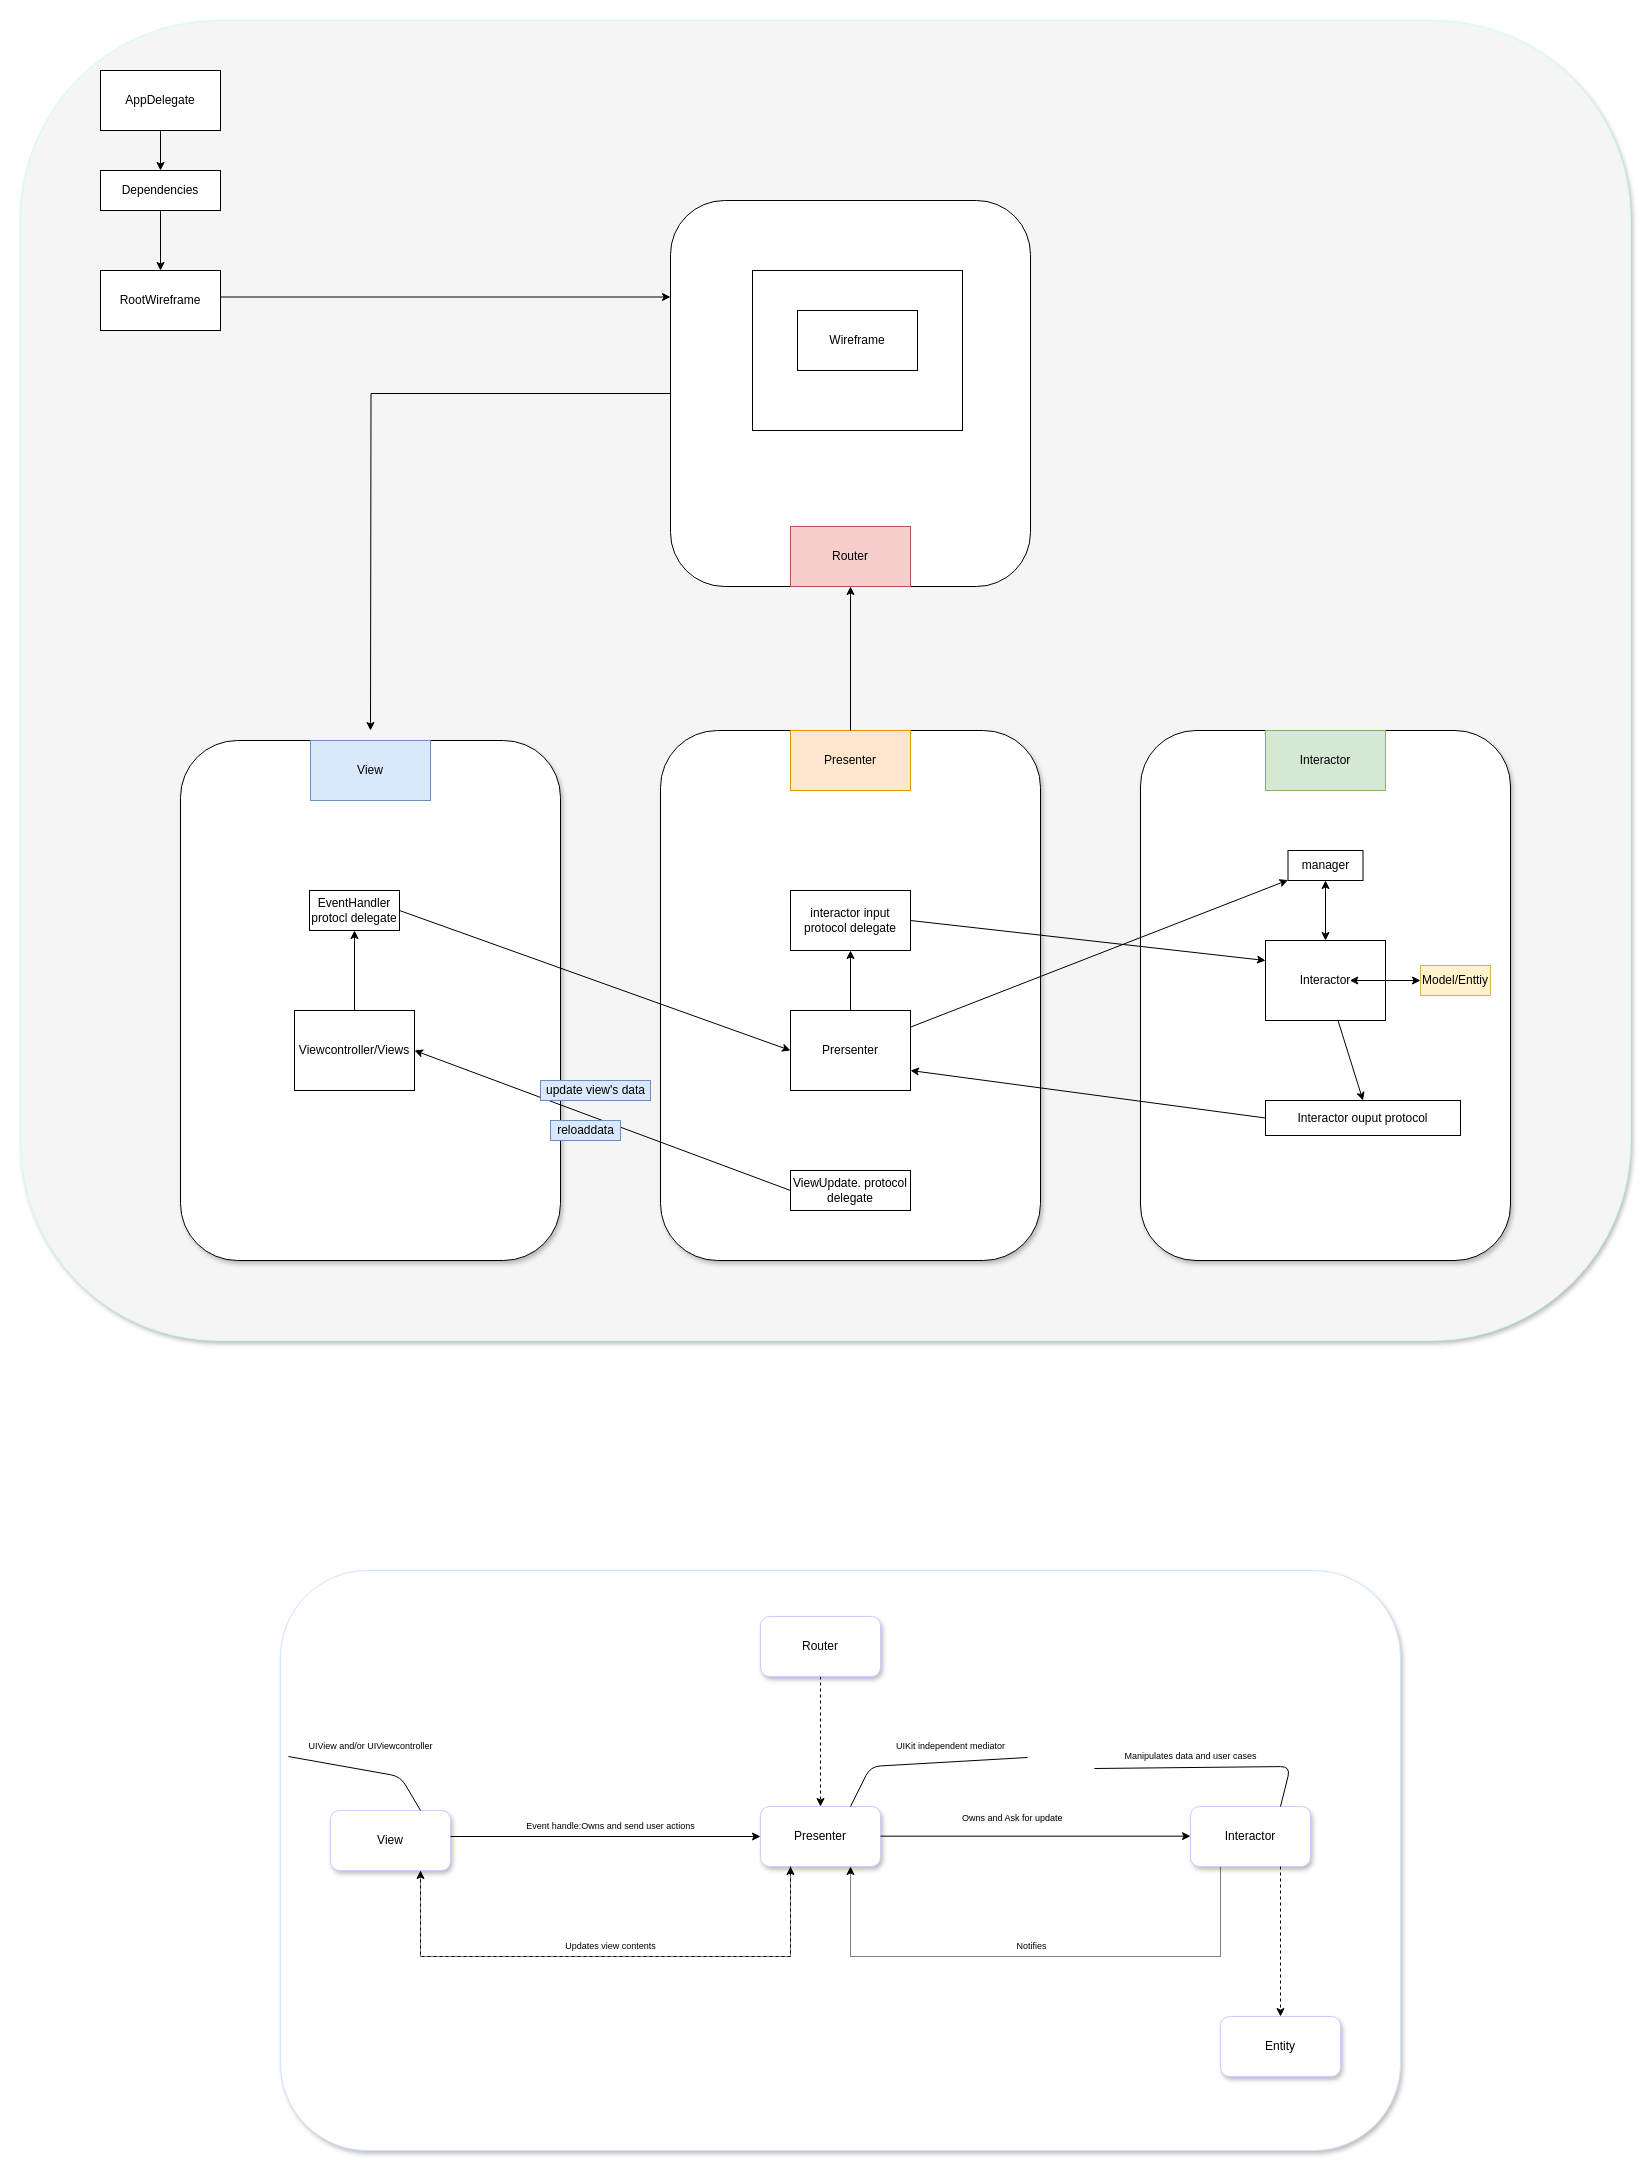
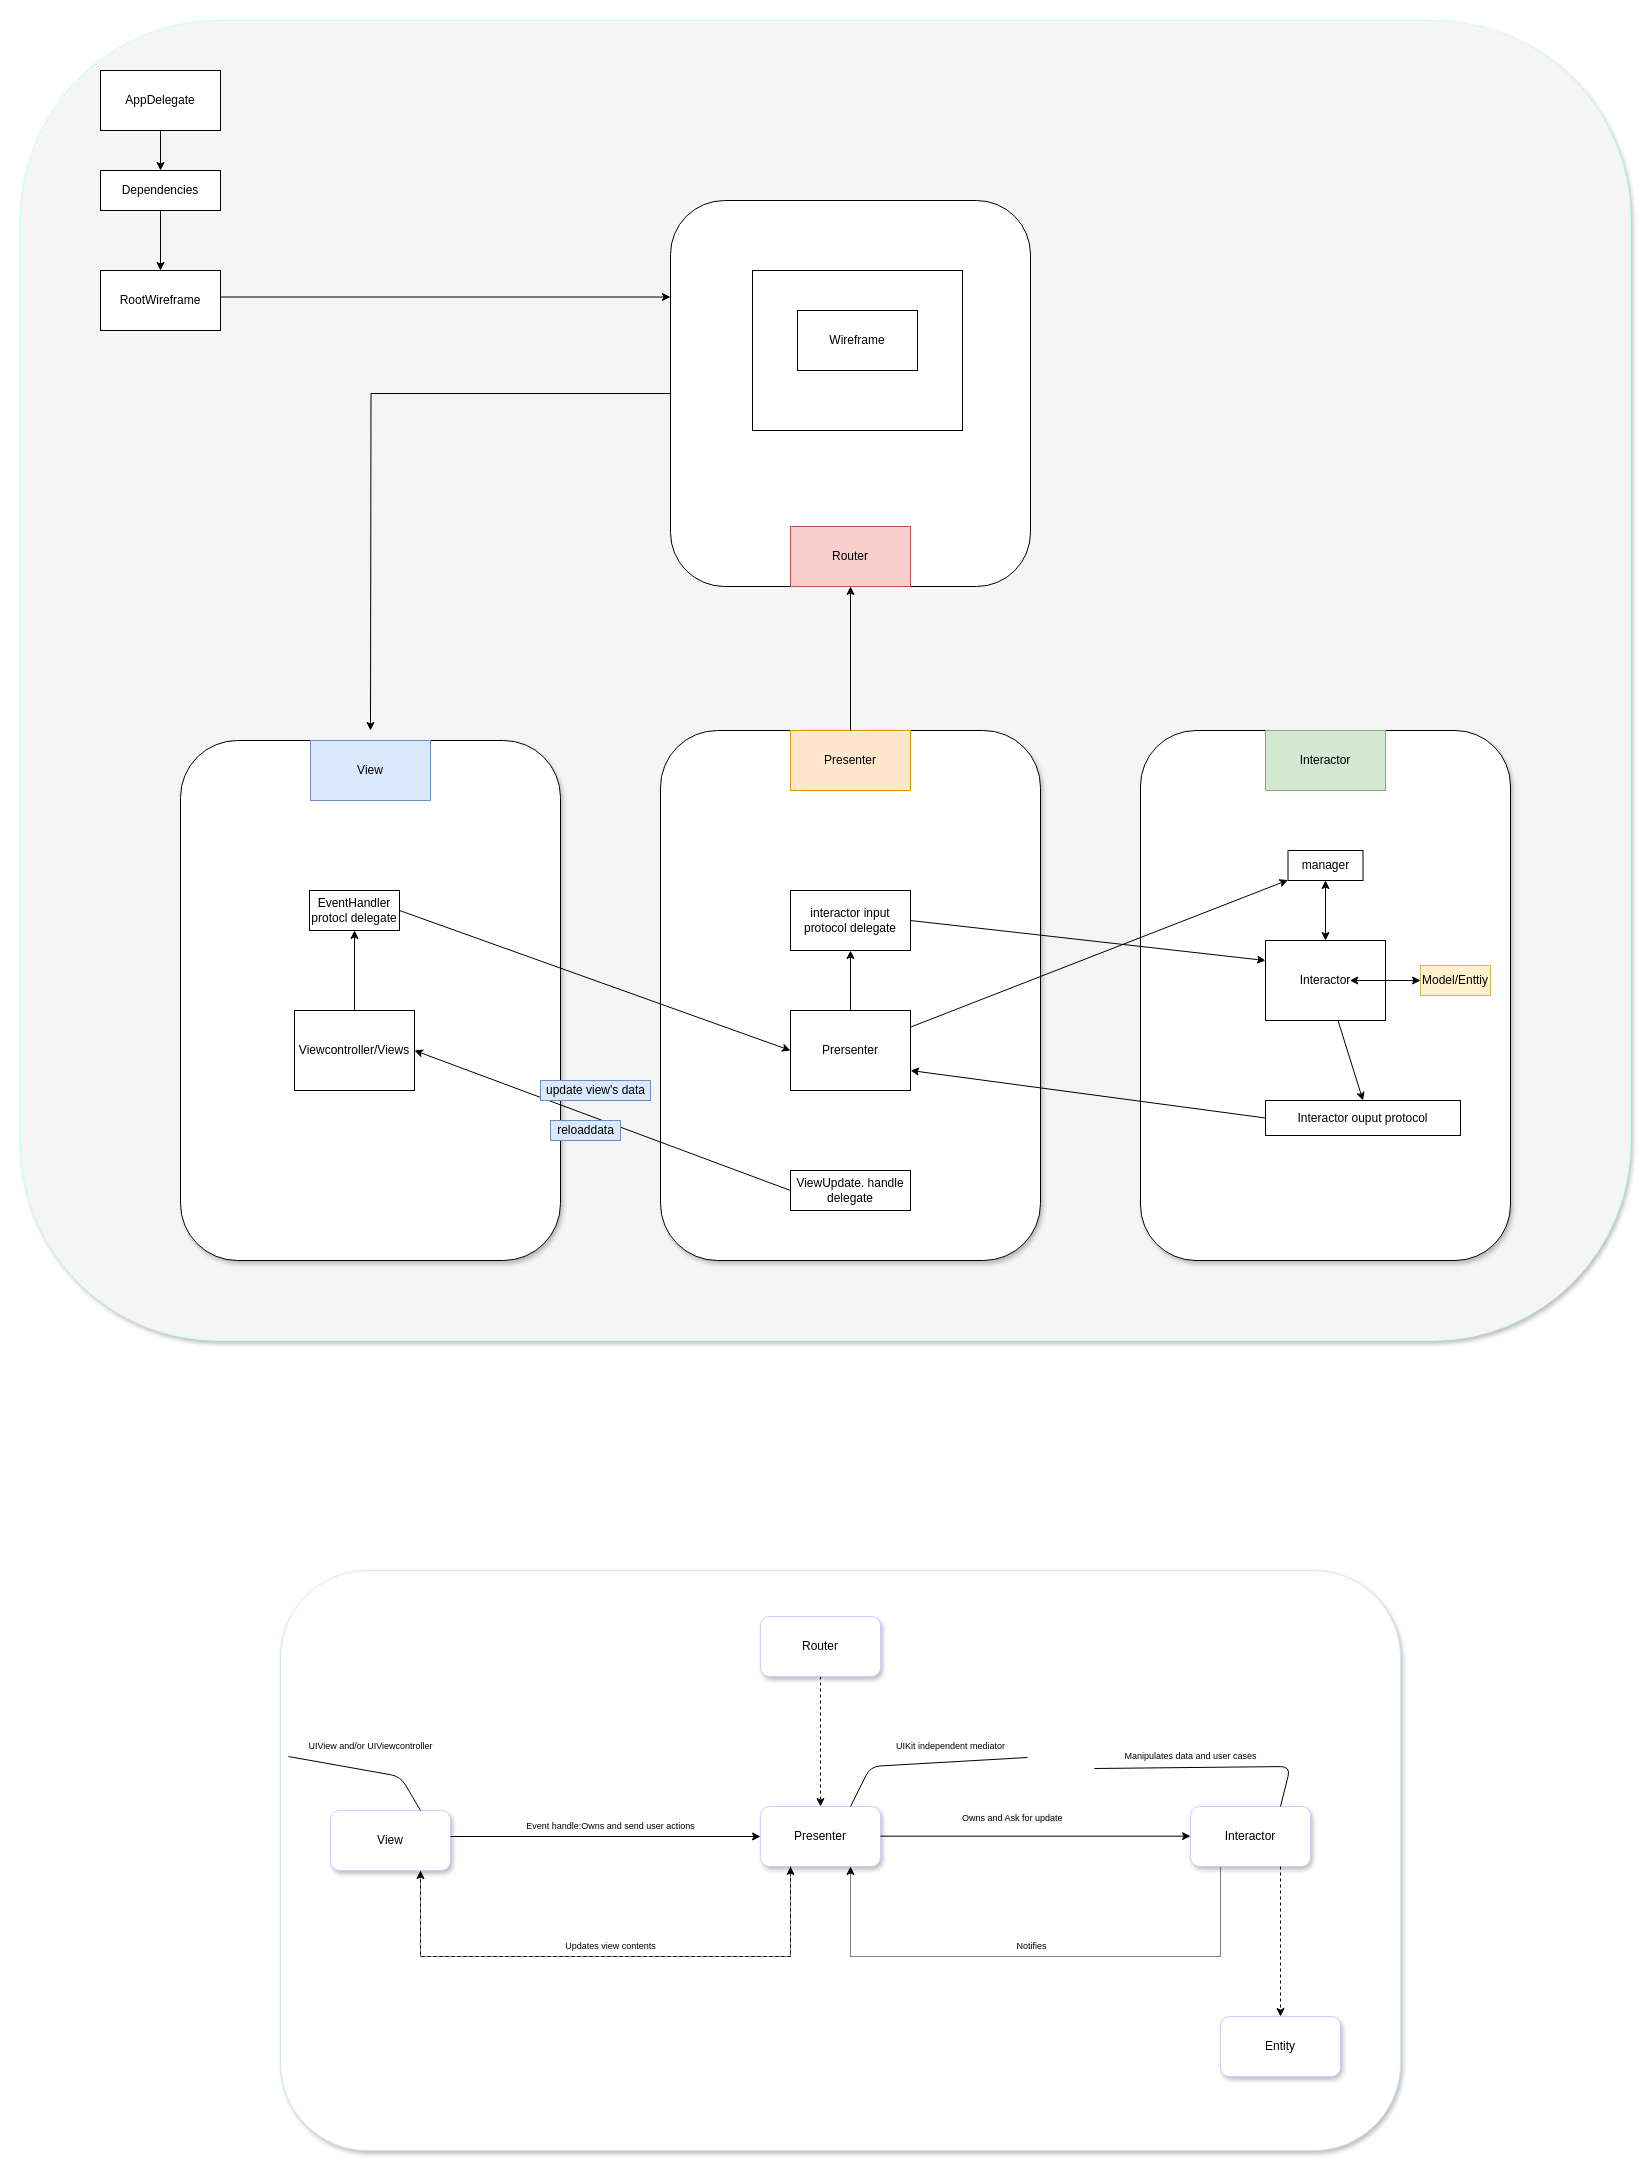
node "ViewUpdate. protocol delegate": label "ViewUpdate. protocol delegate" -> "ViewUpdate. handle delegate"
